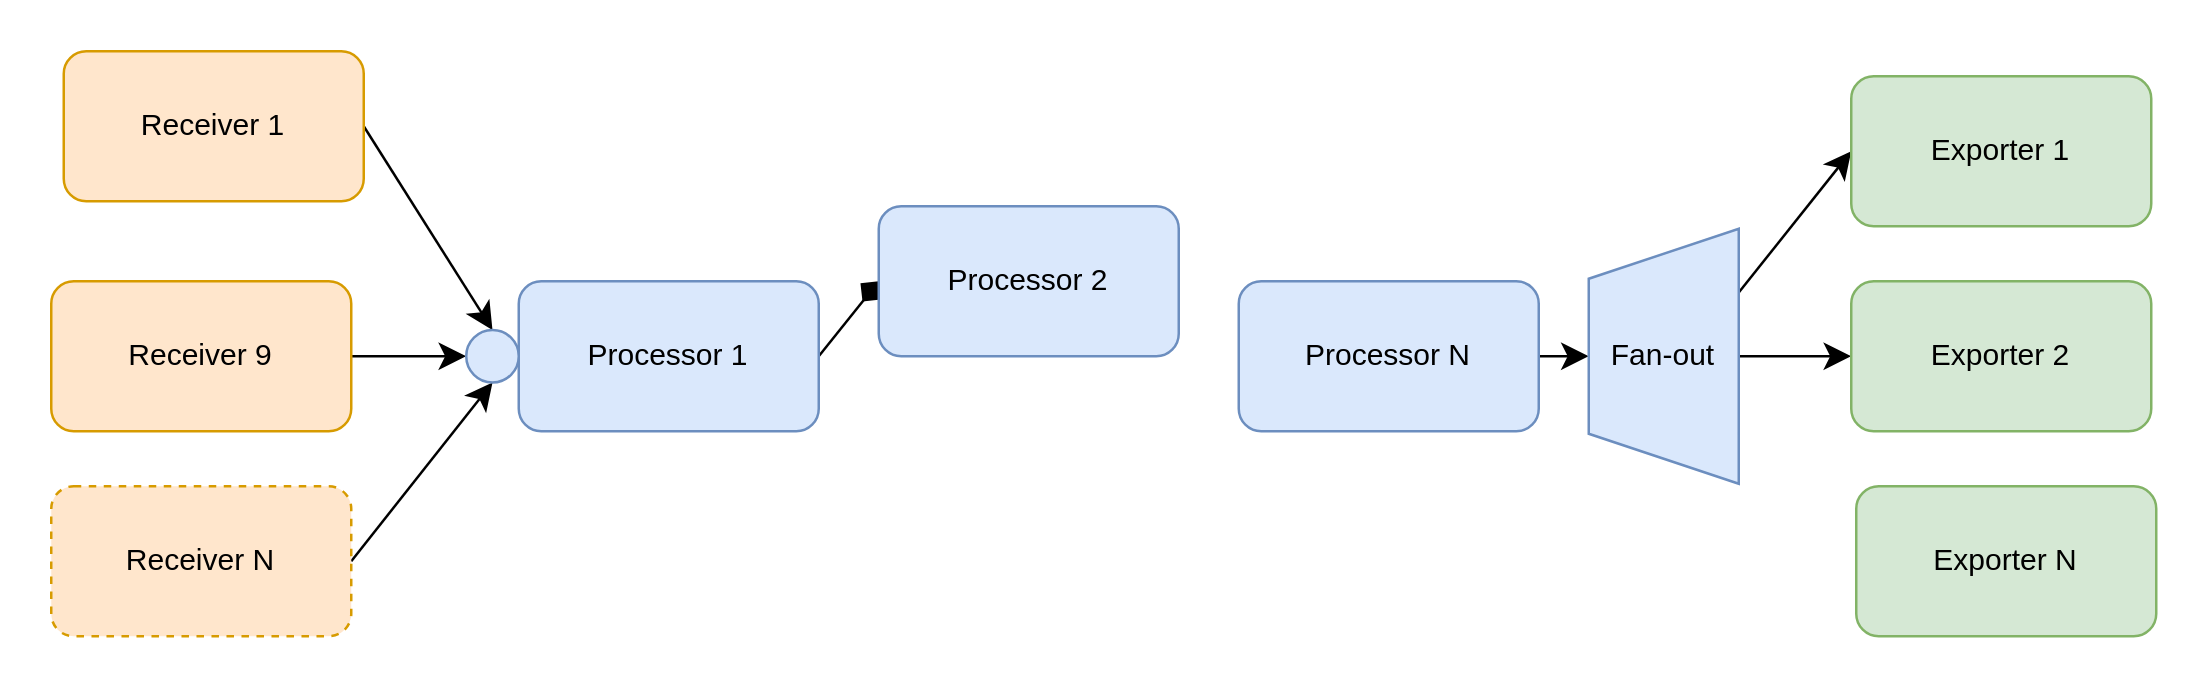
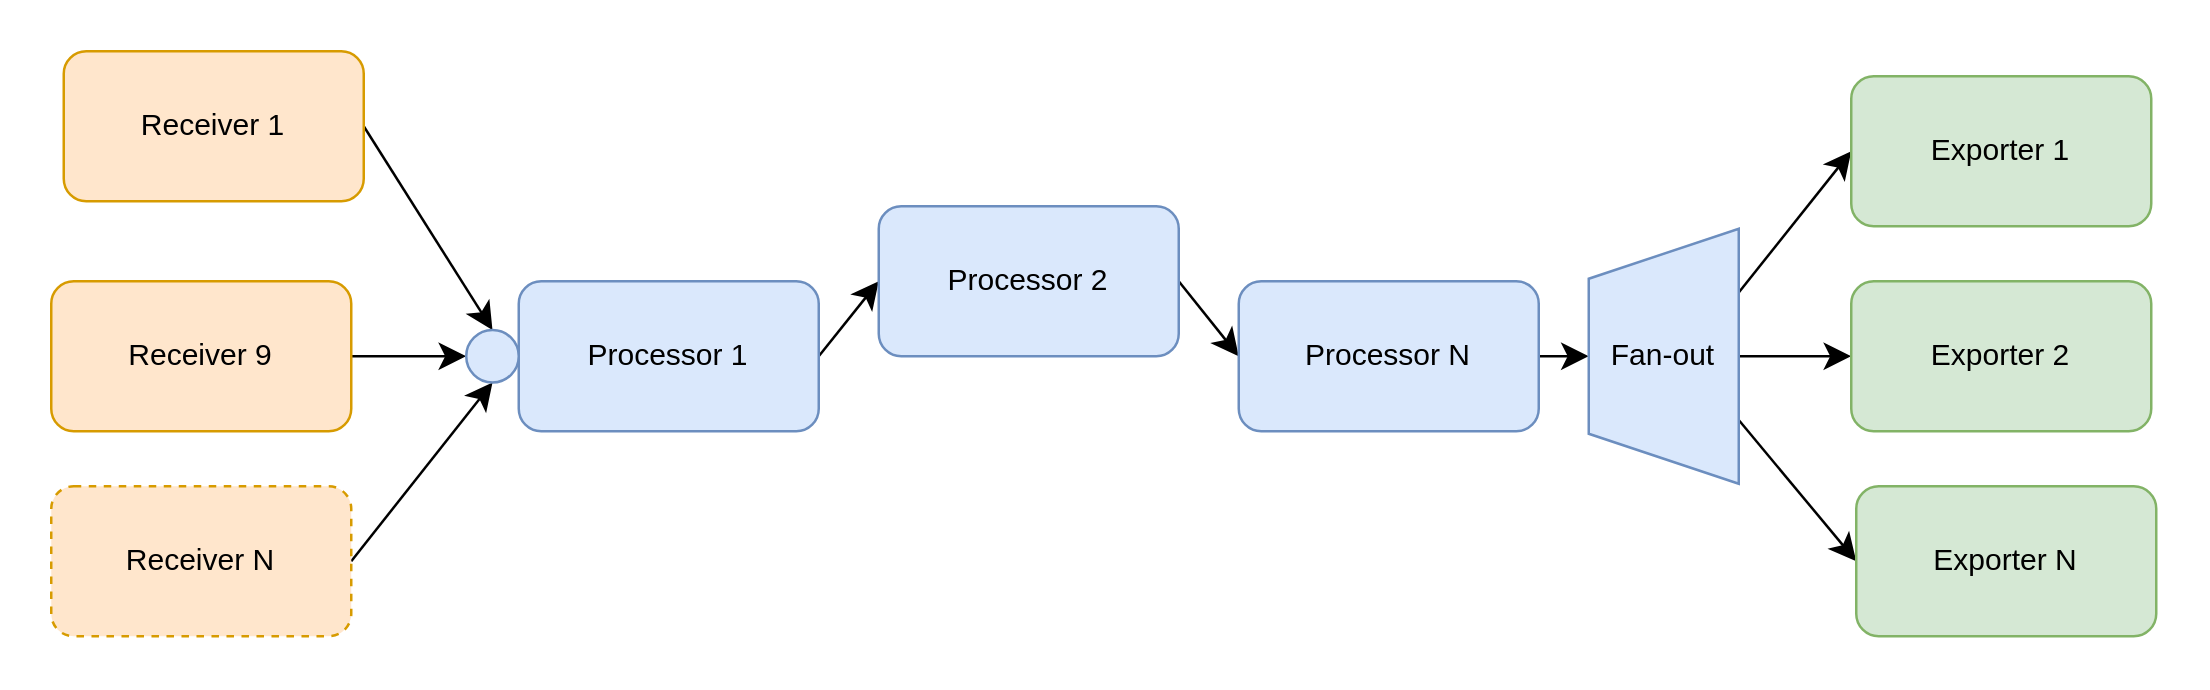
edge "Processor 1" -> "Processor 2": arrowhead diamond -> classic
edge "Processor 2" -> "Processor N": added
edge "Fan-out" -> "Exporter N": added
